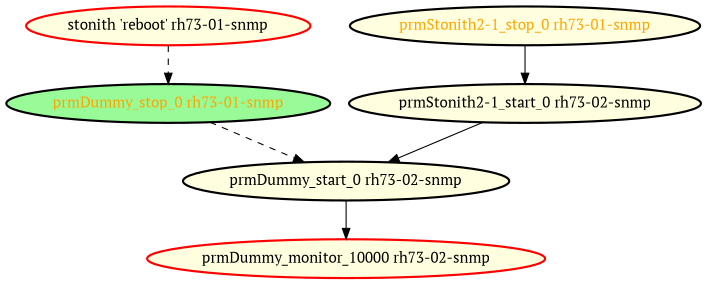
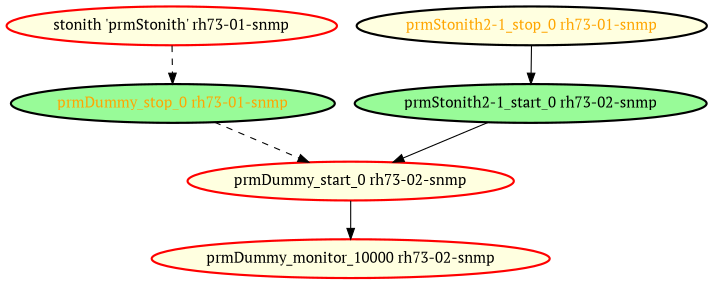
node "stonith 'reboot' rh73-01-snmp": label "stonith 'reboot' rh73-01-snmp" -> "stonith 'prmStonith' rh73-01-snmp"
node "prmStonith2-1_start_0 rh73-02-snmp": fillcolor lightyellow -> palegreen
node "prmDummy_start_0 rh73-02-snmp": color black -> red
